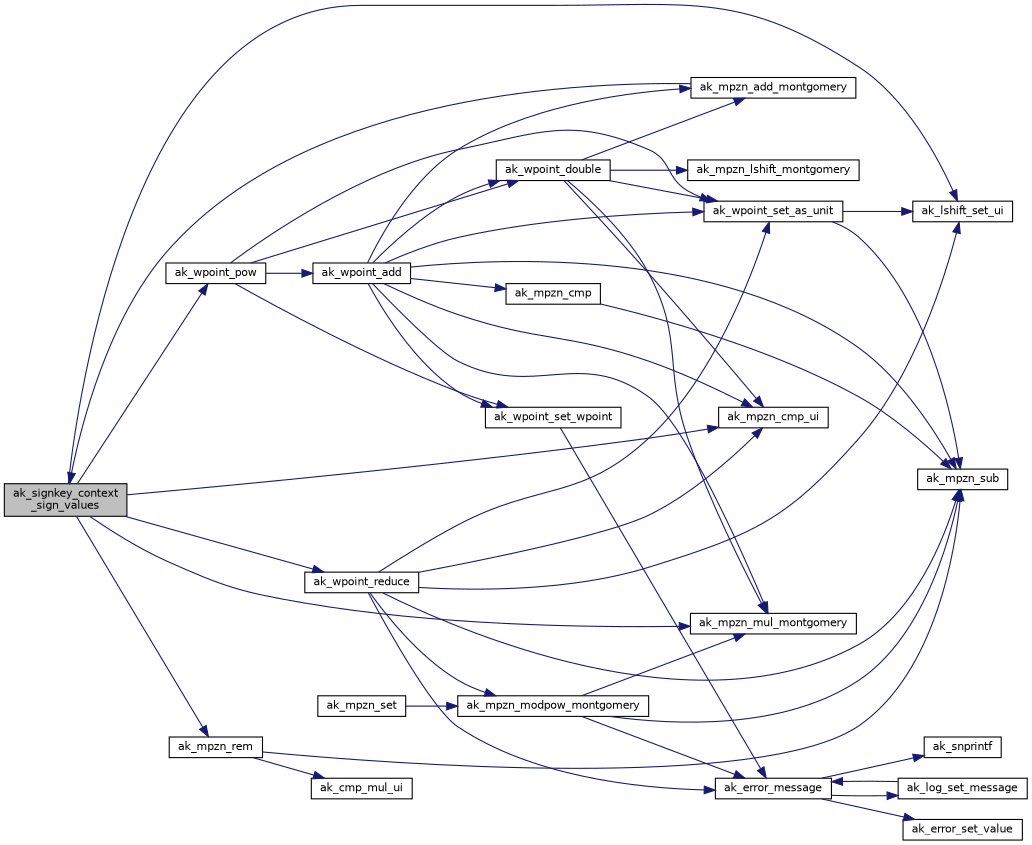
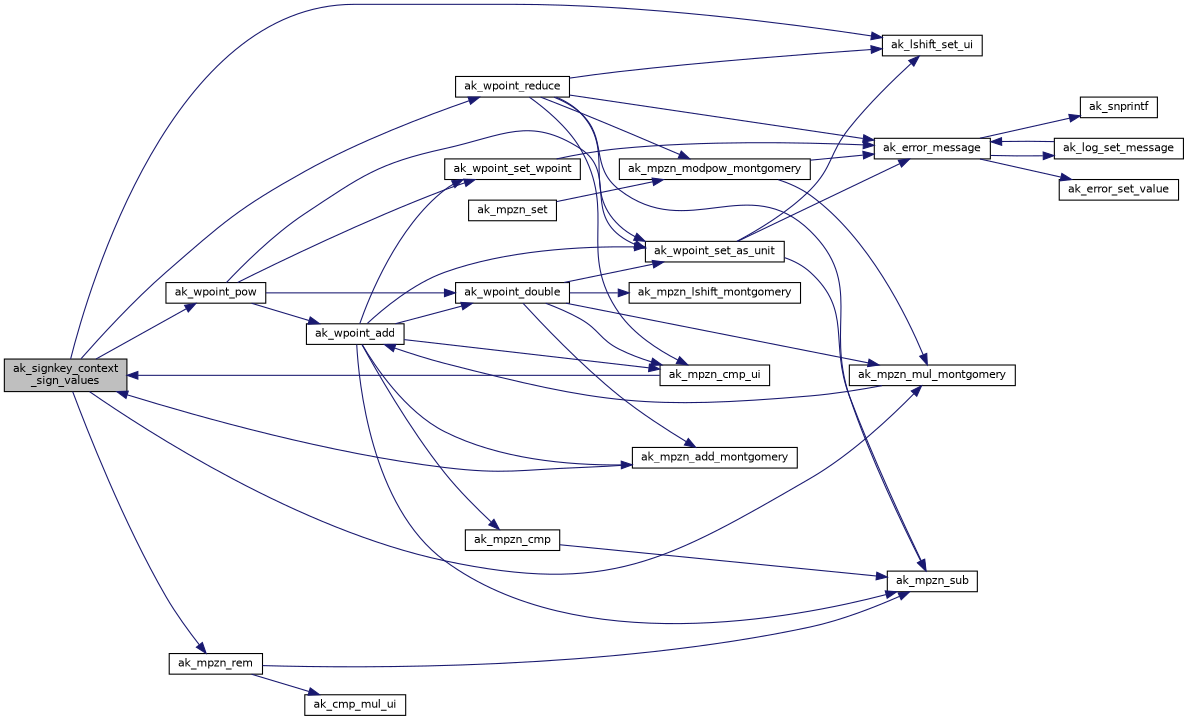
edge "ak_wpoint_set_as_unit" -> "ak_error_message": added
edge "ak_wpoint_add" -> "ak_mpzn_mul_montgomery": reversed
edge "ak_signkey_context _sign_values" -> "ak_mpzn_cmp_ui": reversed
edge "ak_mpzn_modpow_montgomery" -> "ak_mpzn_sub": removed
